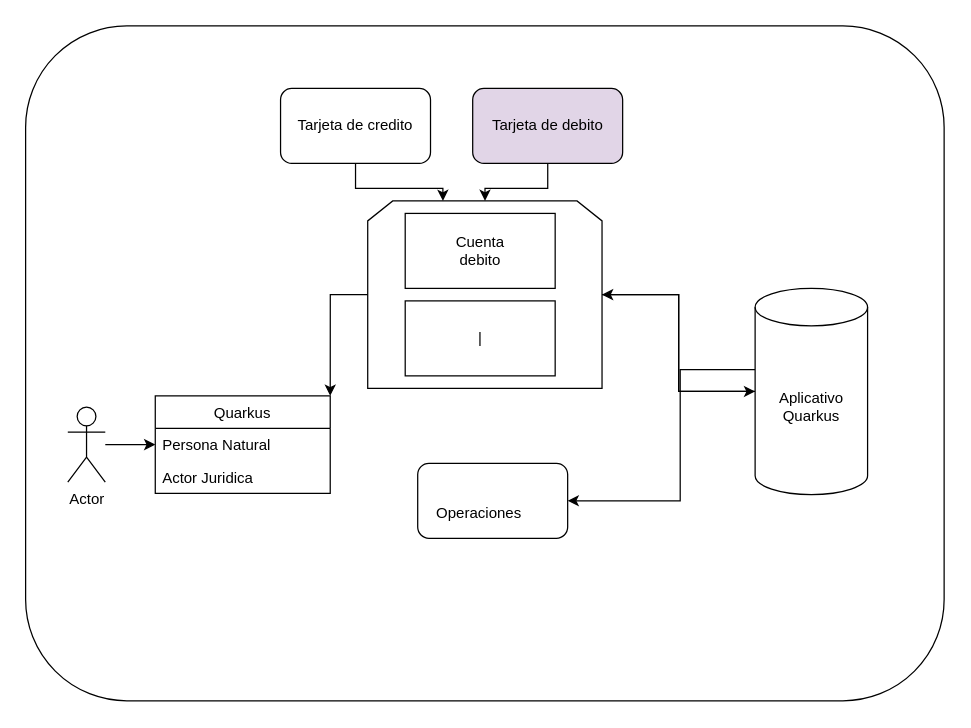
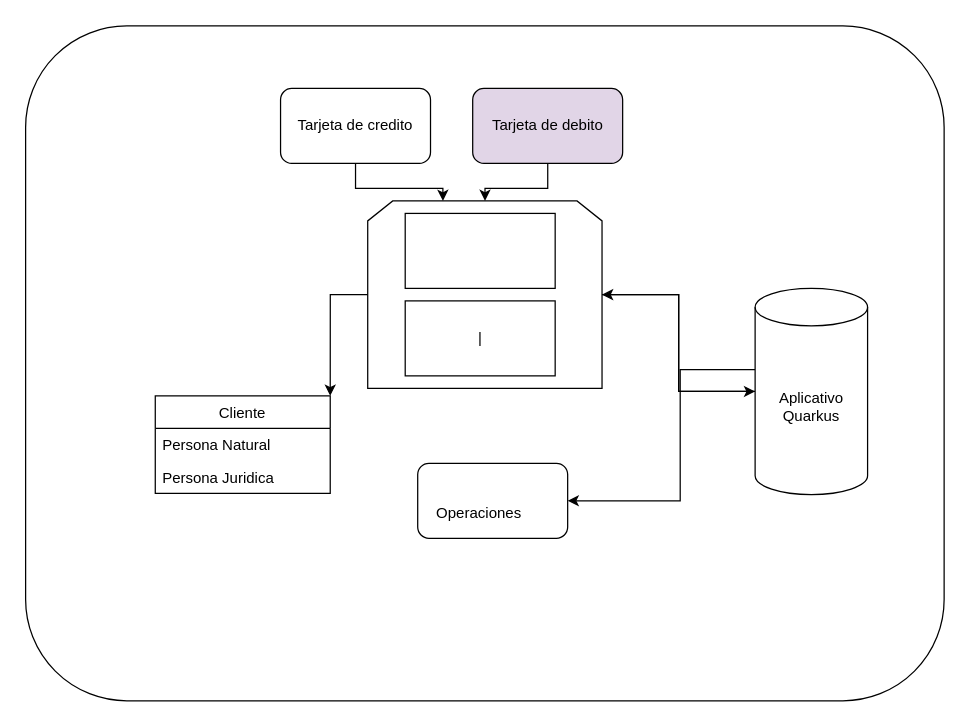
node "Cuenta debito": removed
node "Quarkus": label "Quarkus" -> "Cliente"
node "Actor": removed
edge "Actor" -> "Persona Natural": removed
node "Actor Juridica": label "Actor Juridica" -> "Persona Juridica"
